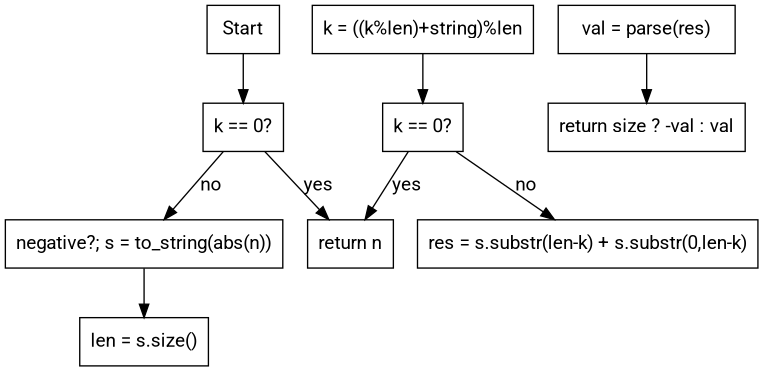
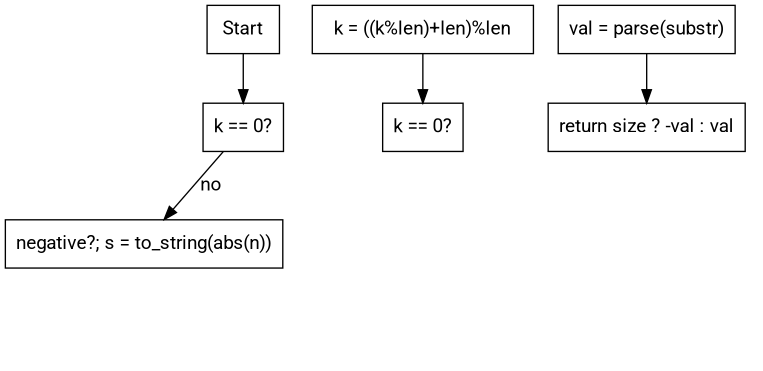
node "k = ((k%len)+string)%len": label "k = ((k%len)+string)%len" -> "k = ((k%len)+len)%len"
node "val = parse(res)": label "val = parse(res)" -> "val = parse(substr)"
node "return n": removed
node "res = s.substr(len-k) + s.substr(0,len-k)": removed
node "len = s.size()": removed
